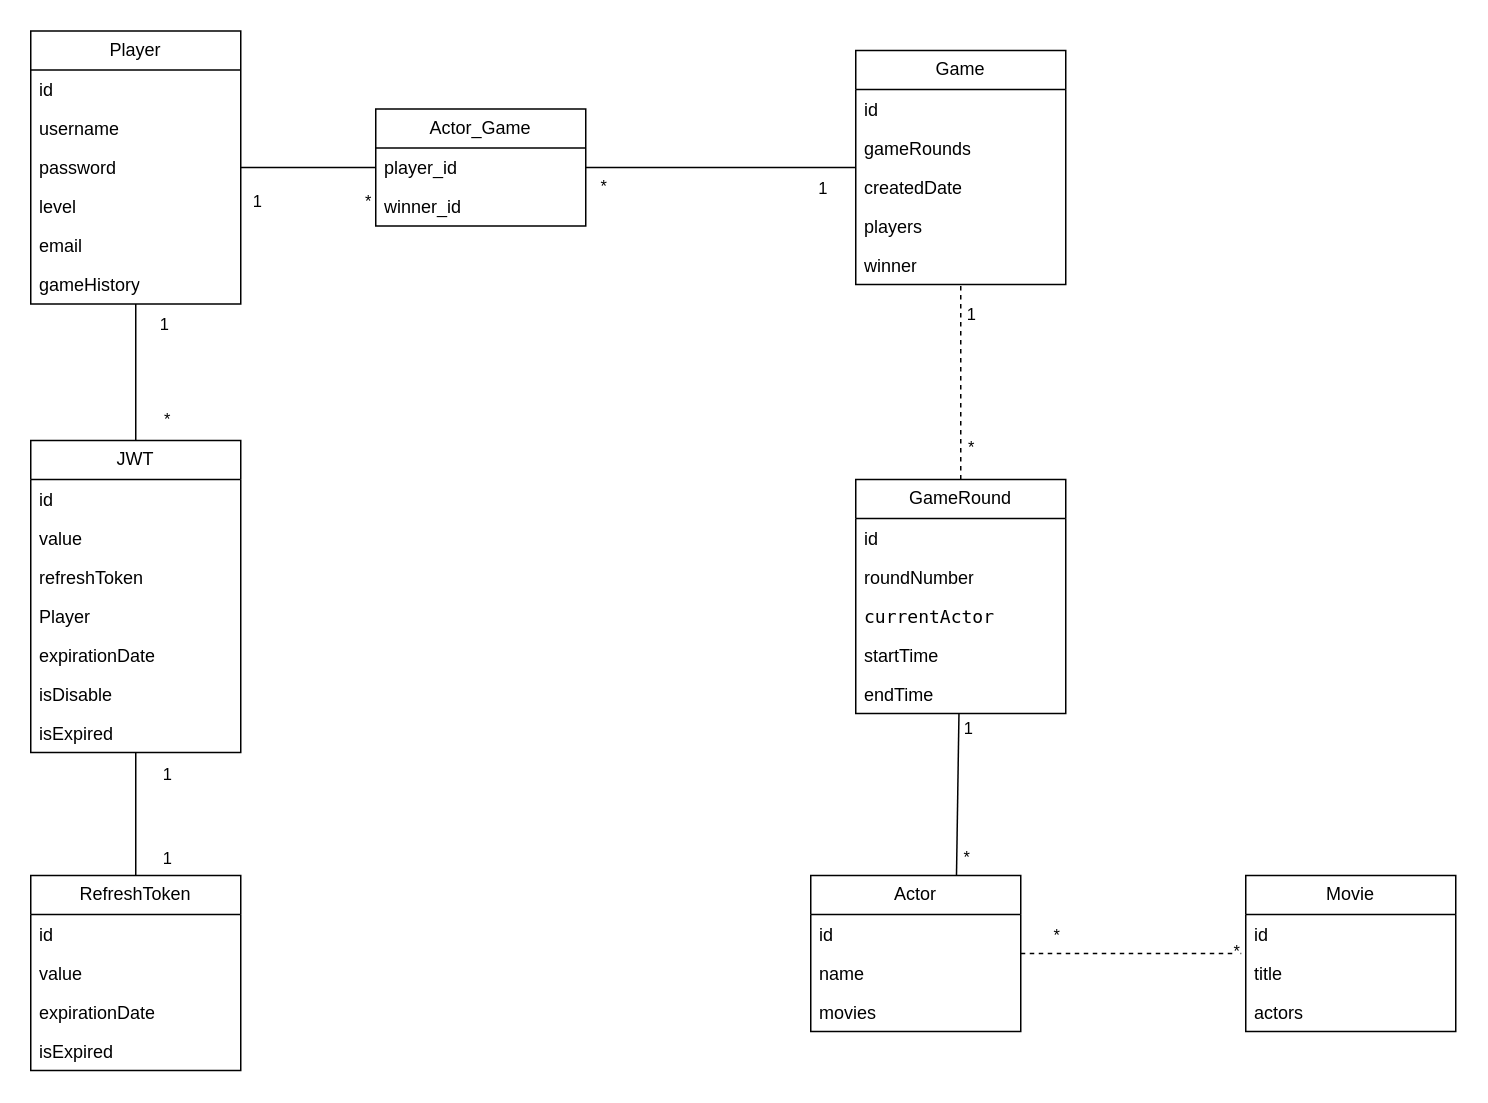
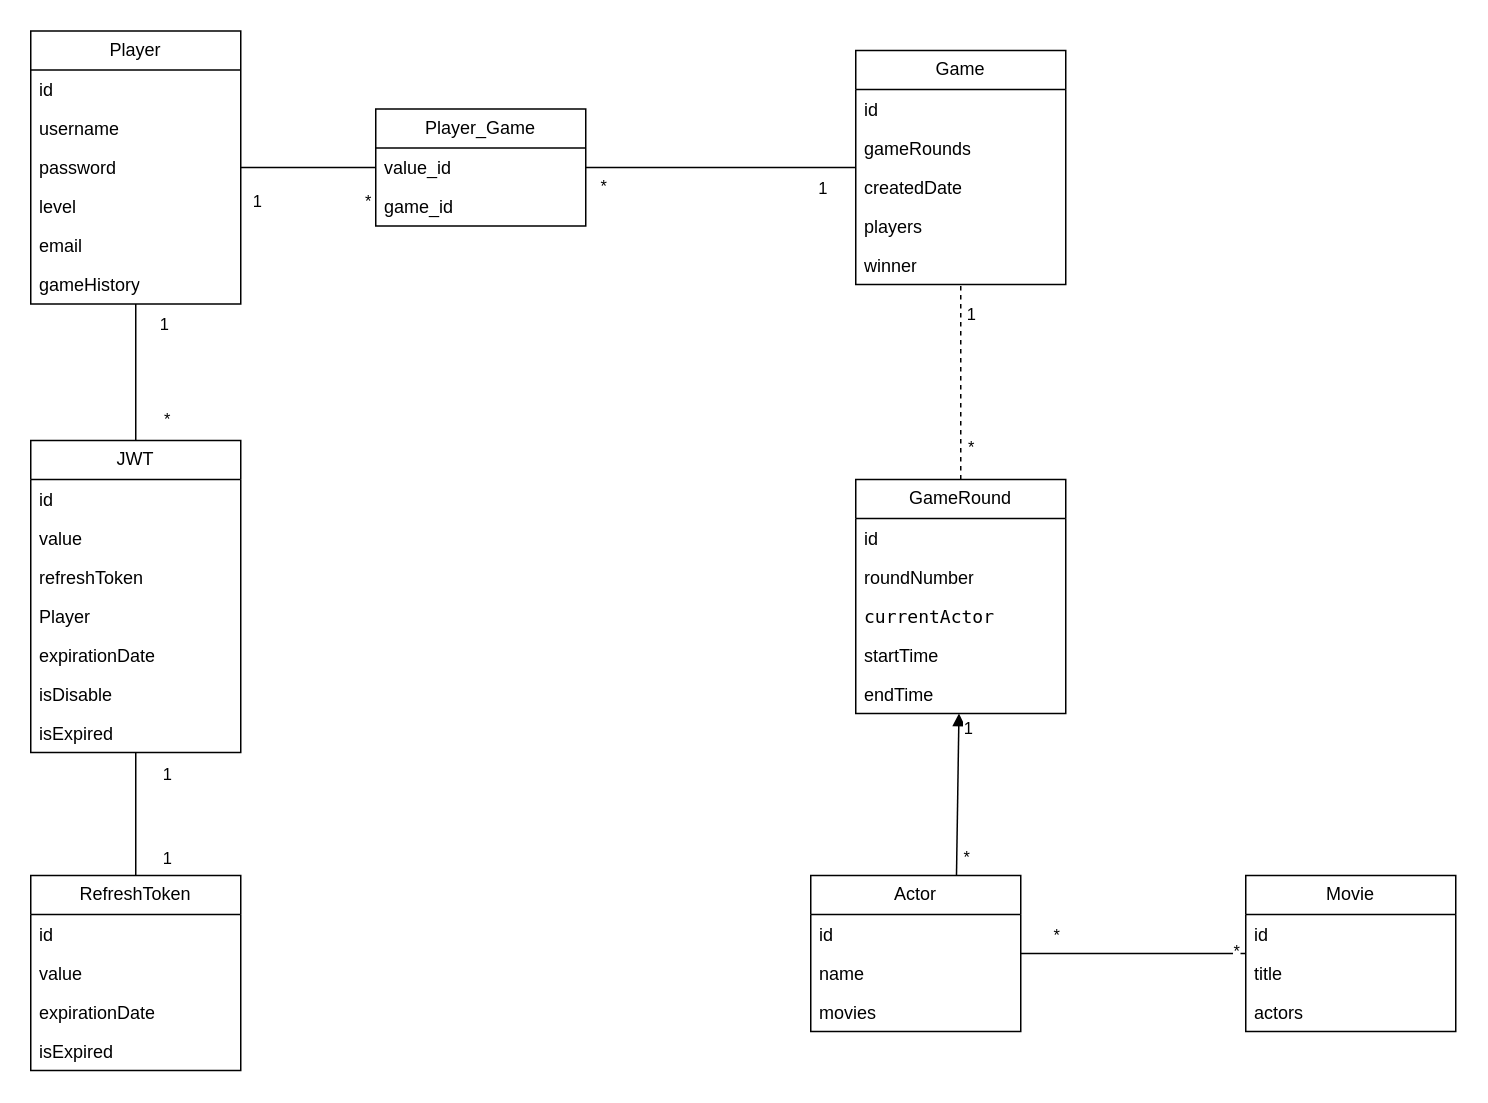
node "Actor_Game": label "Actor_Game" -> "Player_Game"
node "player_id": label "player_id" -> "value_id"
node "winner_id": label "winner_id" -> "game_id"
edge "GameRound" -- "Actor": arrowhead none -> block
edge "Actor" -- "Movie": style dashed -> solid
